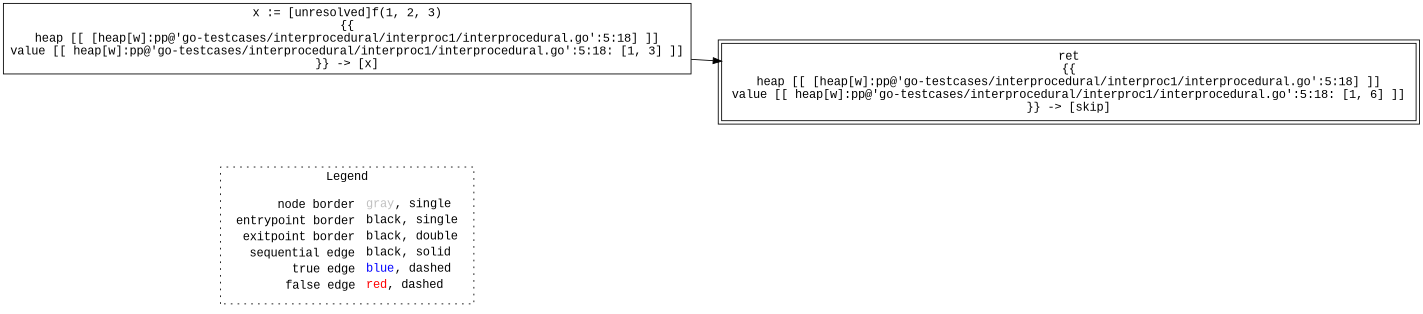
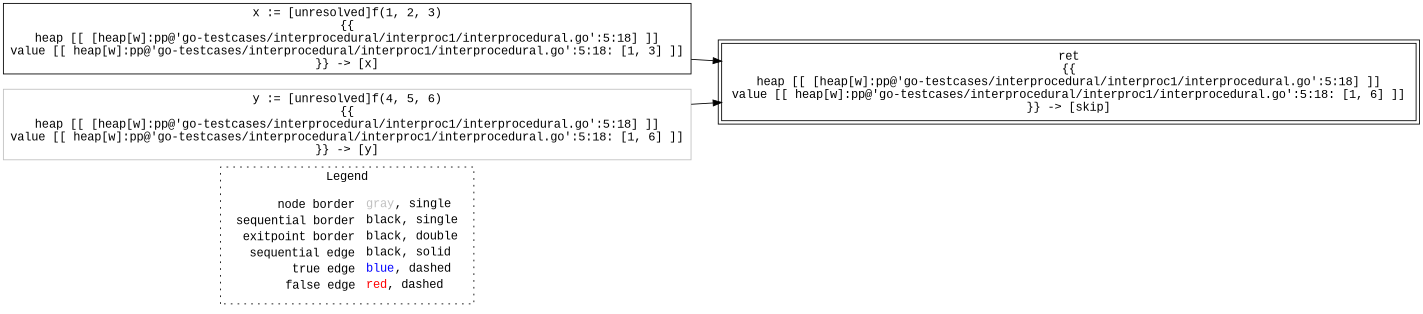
node "y := [unresolved]f(4, 5, 6)": added
node "node border": text "entrypoint border" -> "sequential border"
